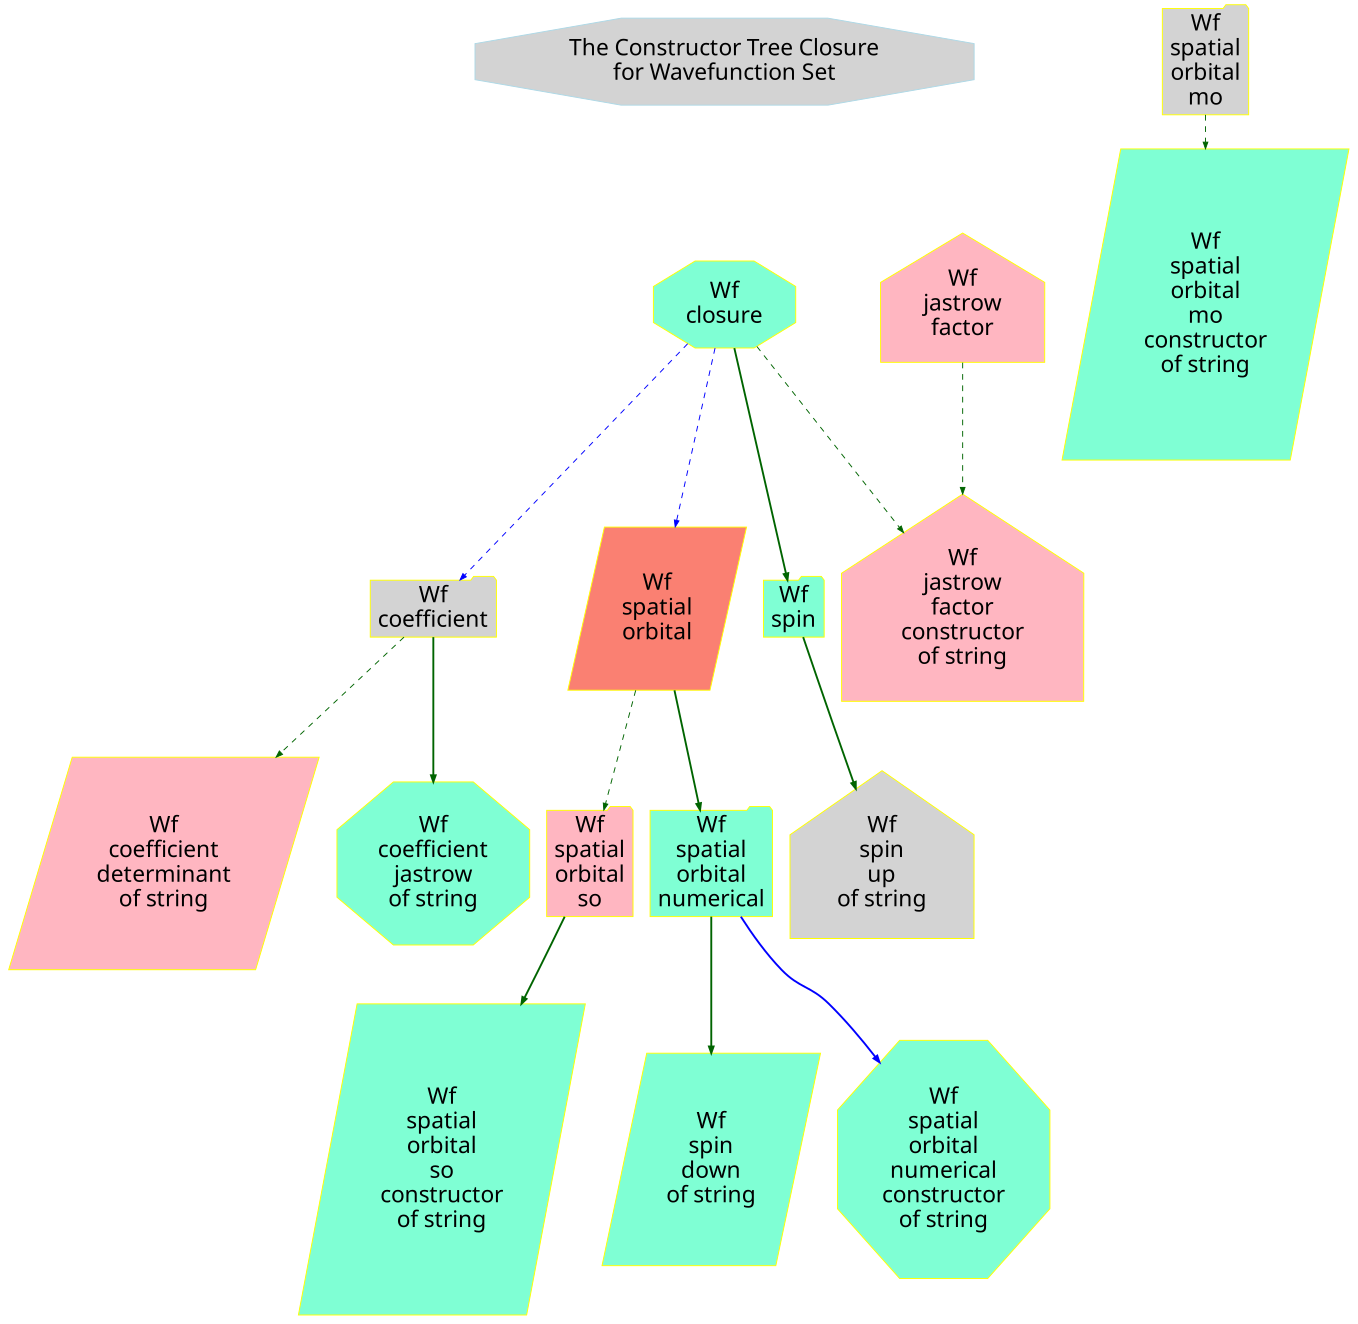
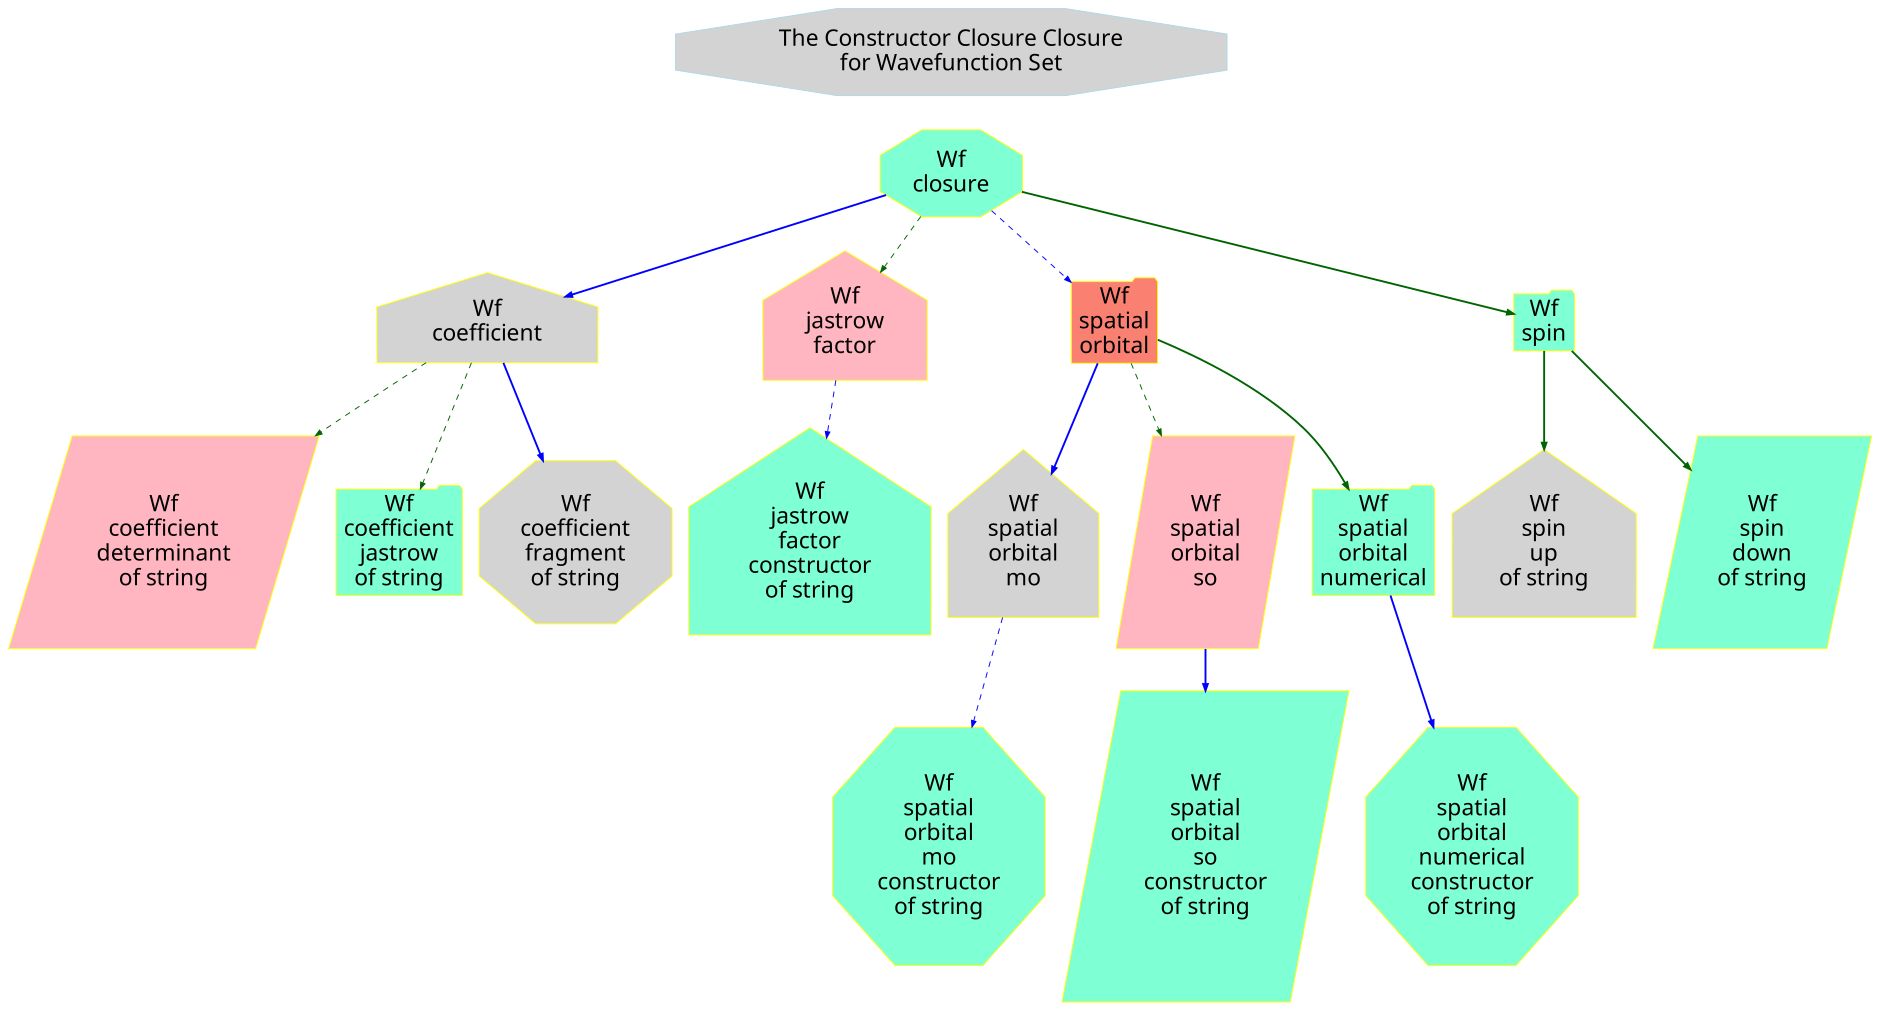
node "The Constructor Tree Closure for Wavefunction Set": label "The Constructor Tree Closure for Wavefunction Set" -> "The Constructor Closure Closure for Wavefunction Set"
node "Wf spatial orbital mo": shape folder -> house
edge "Wf spatial orbital mo" -- "Wf spatial orbital mo constructor of string": color darkgreen -> blue
node "Wf spatial orbital mo constructor of string": shape parallelogram -> octagon
edge "Wf spatial orbital" -- "Wf spatial orbital mo": added
edge "Wf jastrow factor" -- "Wf jastrow factor constructor of string": color darkgreen -> blue
edge "Wf closure" -- "Wf jastrow factor constructor of string": now "Wf closure" -- "Wf jastrow factor"
edge "Wf closure" -- "Wf coefficient": style dashed -> bold
node "Wf coefficient fragment of string": added
node "Wf coefficient": shape folder -> house
node "Wf spatial orbital": shape parallelogram -> folder
node "Wf jastrow factor constructor of string": fillcolor lightpink -> aquamarine
edge "Wf coefficient" -- "Wf coefficient jastrow of string": style bold -> dashed
node "Wf coefficient jastrow of string": shape octagon -> folder
node "Wf spatial orbital so": shape folder -> parallelogram
edge "Wf spatial orbital so" -- "Wf spatial orbital so constructor of string": color darkgreen -> blue
edge "Wf spatial orbital numerical" -- "Wf spin down of string": now "Wf spin" -- "Wf spin down of string"
